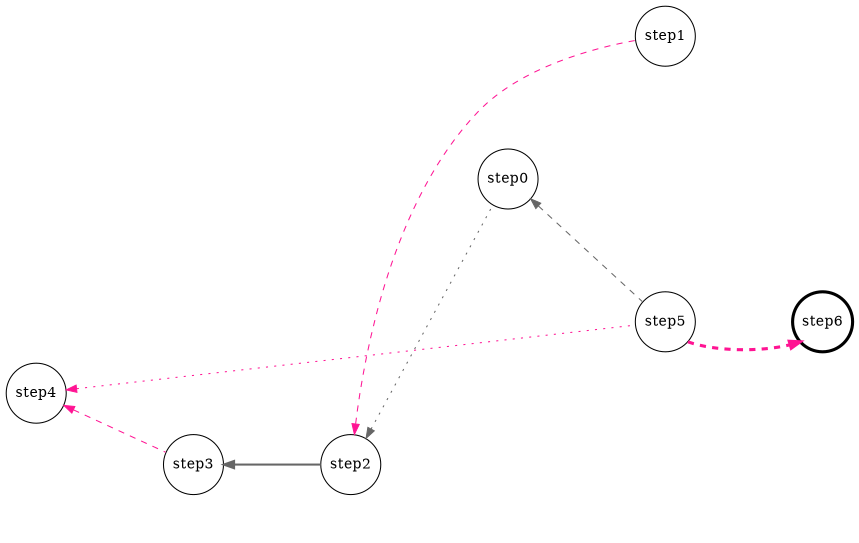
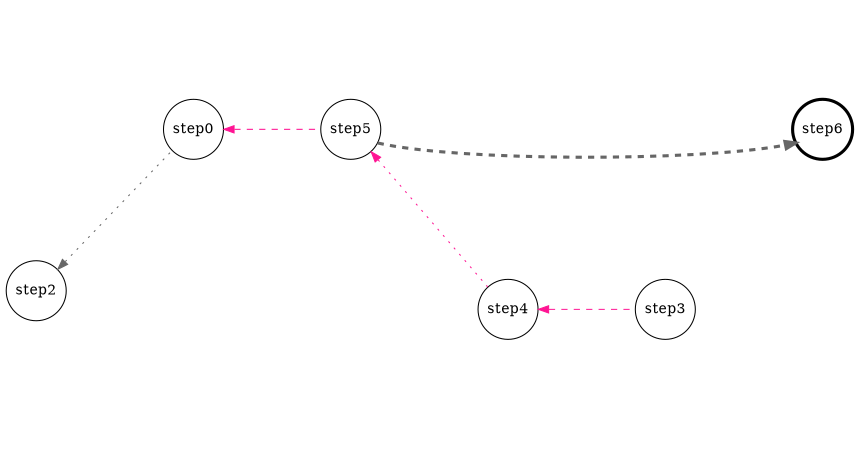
node "step1": removed
edge "step5" -> "step0": color gray40 -> deeppink
edge "step5" -> "step6": color deeppink -> gray40
edge "step5" -> "step4": reversed
edge "step2" -> "step3": removed
